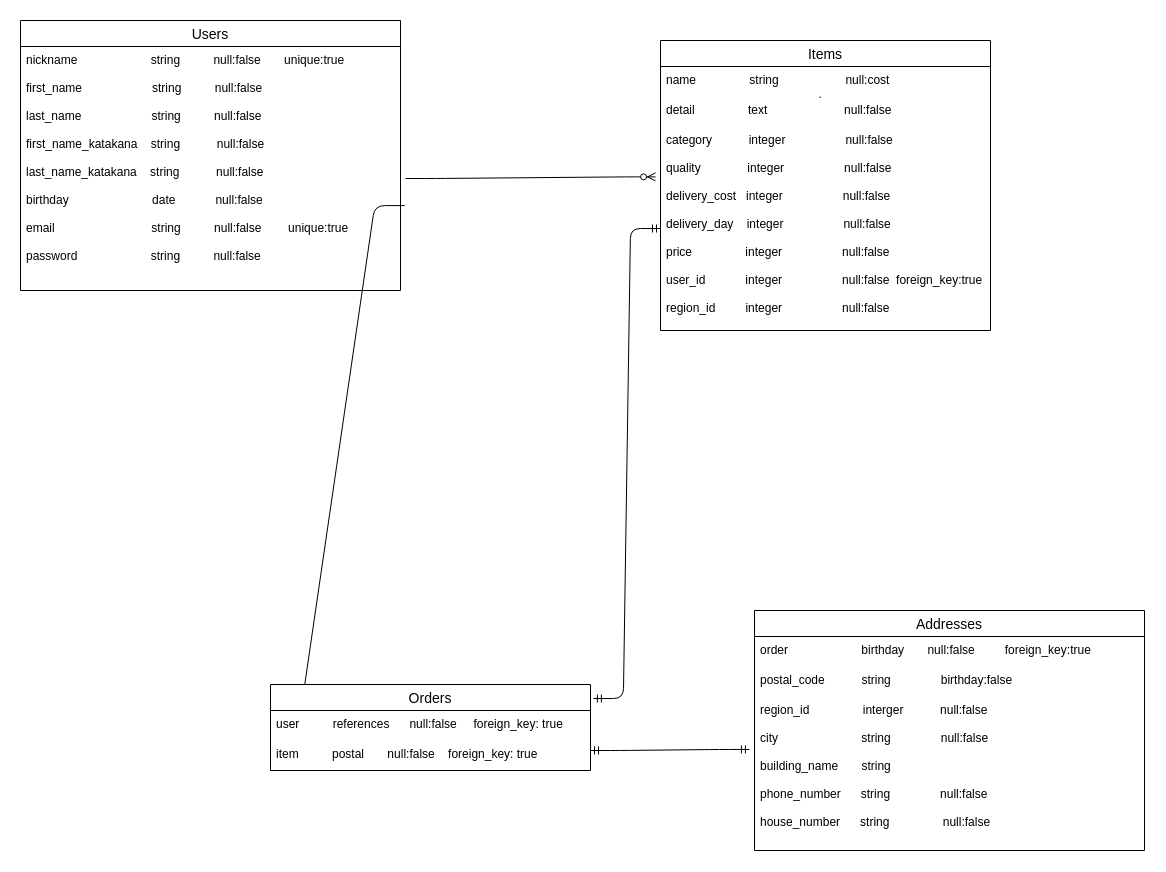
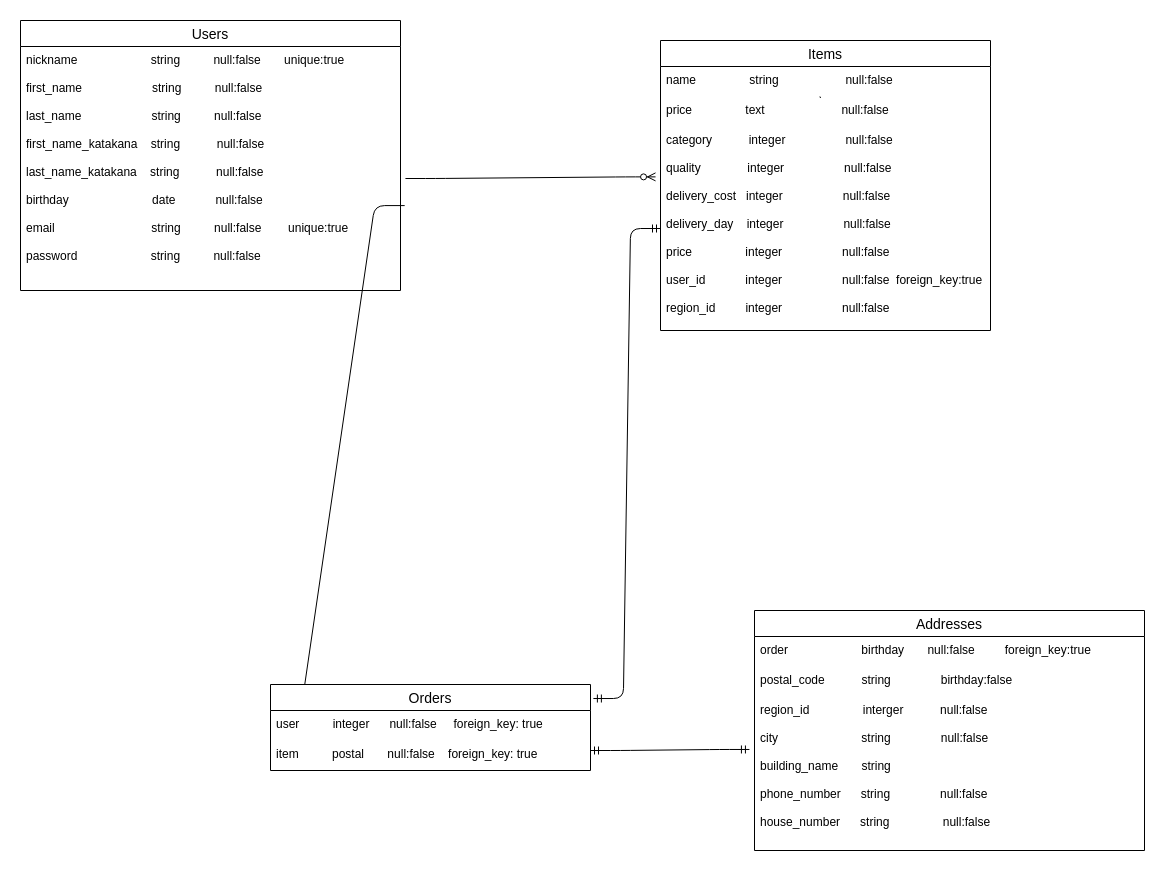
node "name string null:cost": label "name string null:cost" -> "name string null:false"
node "detail text null:false": label "detail text null:false" -> "price text null:false"
node "user references null:false foreign_key: true": label "user references null:false foreign_key: true" -> "user integer null:false foreign_key: true"
